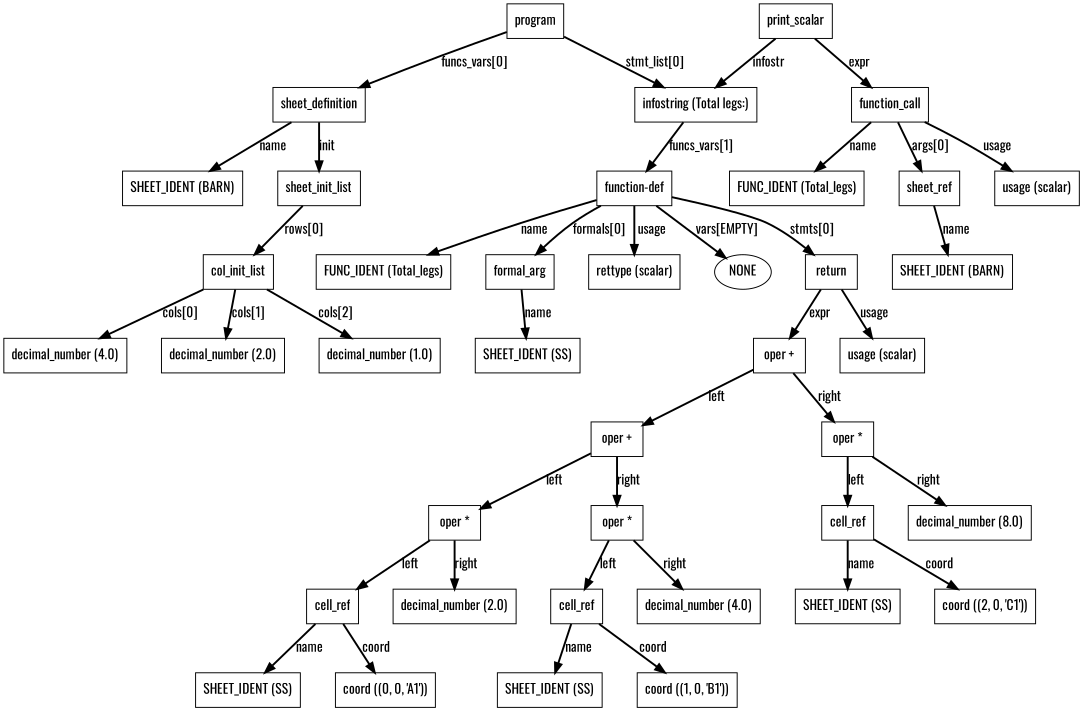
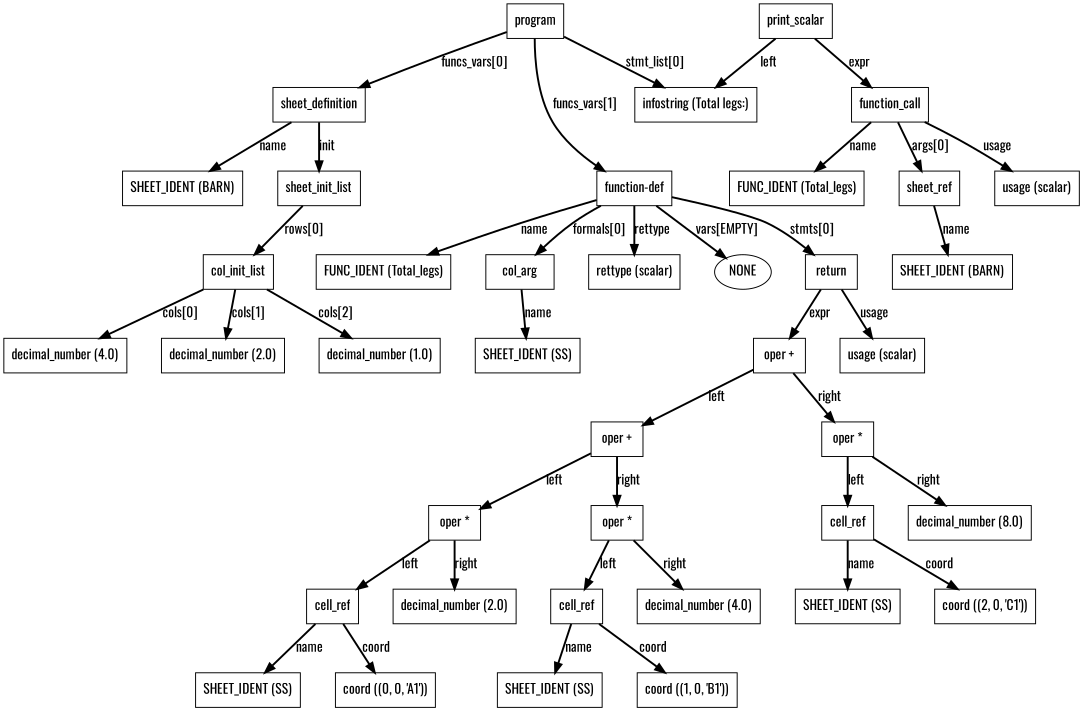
edge "print_scalar" -> "infostring (Total legs:)": label "infostr" -> "left"
edge "infostring (Total legs:)" -> "function-def": now "program" -> "function-def"
edge "function-def" -> "rettype (scalar)": label "usage" -> "rettype"
node "formal_arg": label "formal_arg" -> "col_arg"
